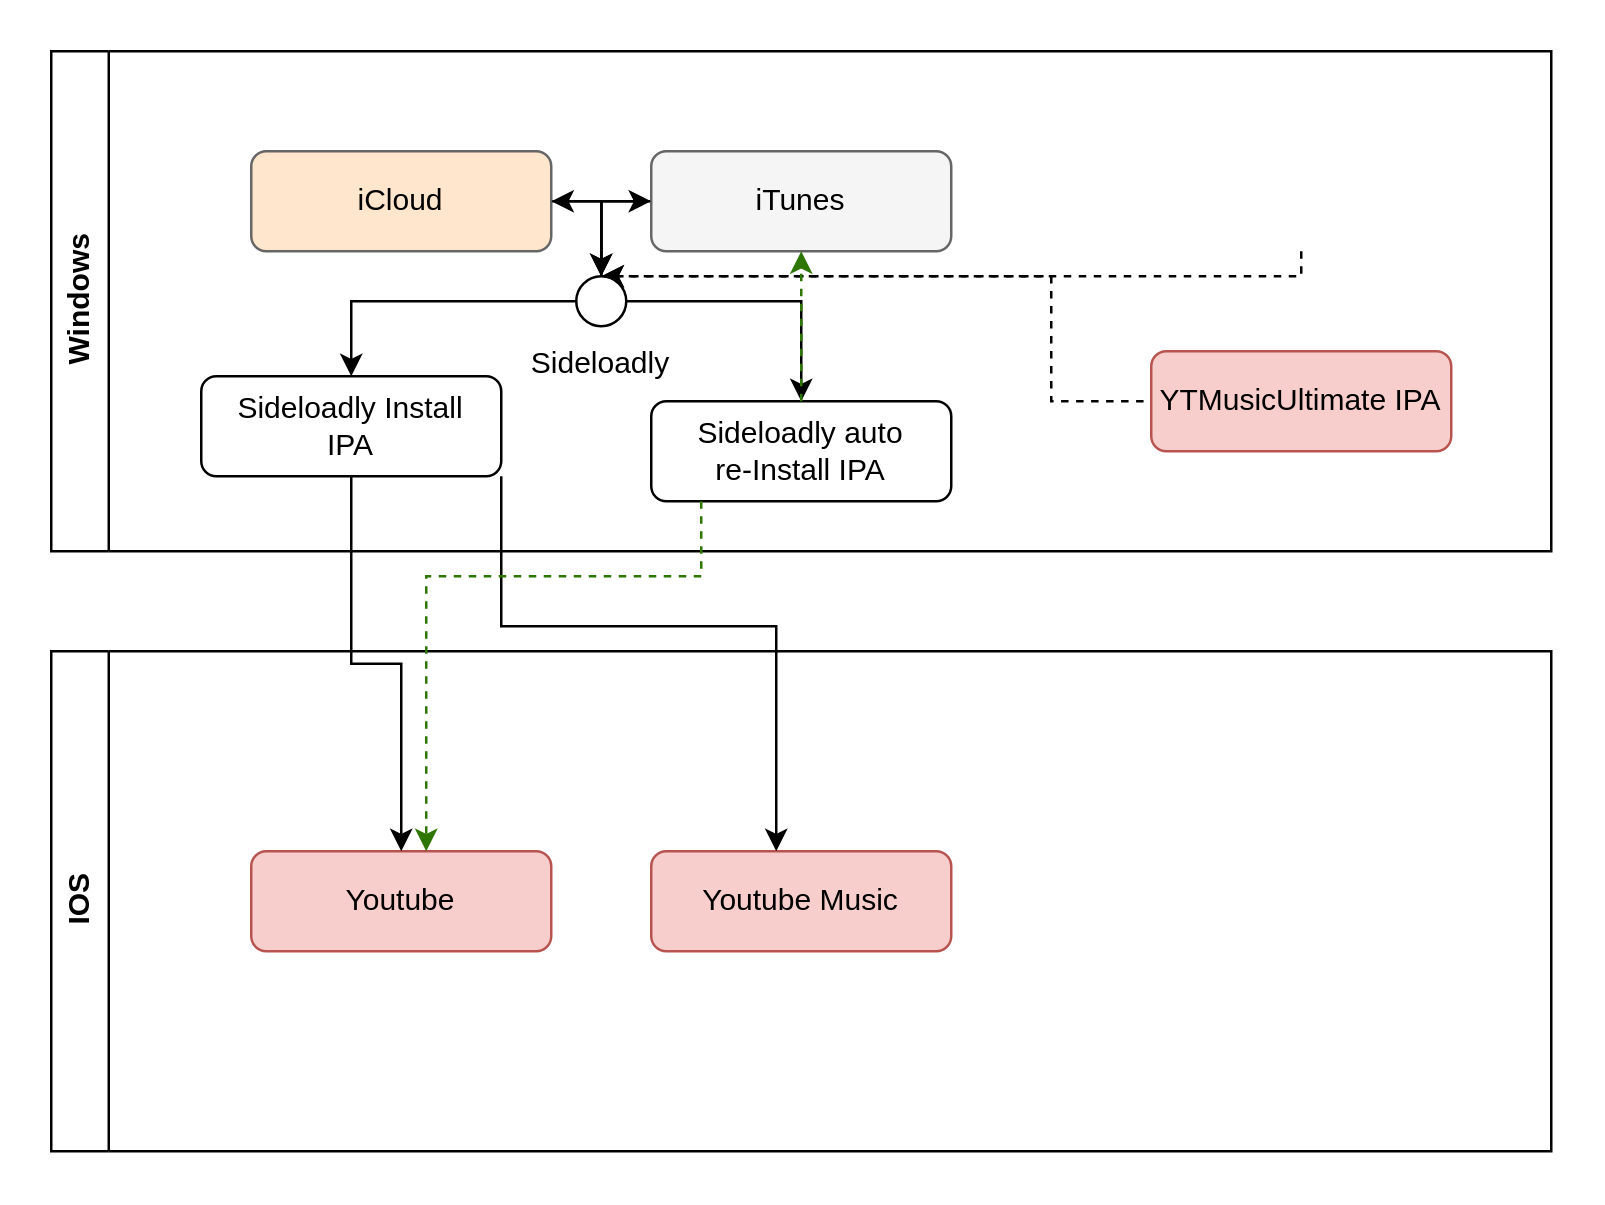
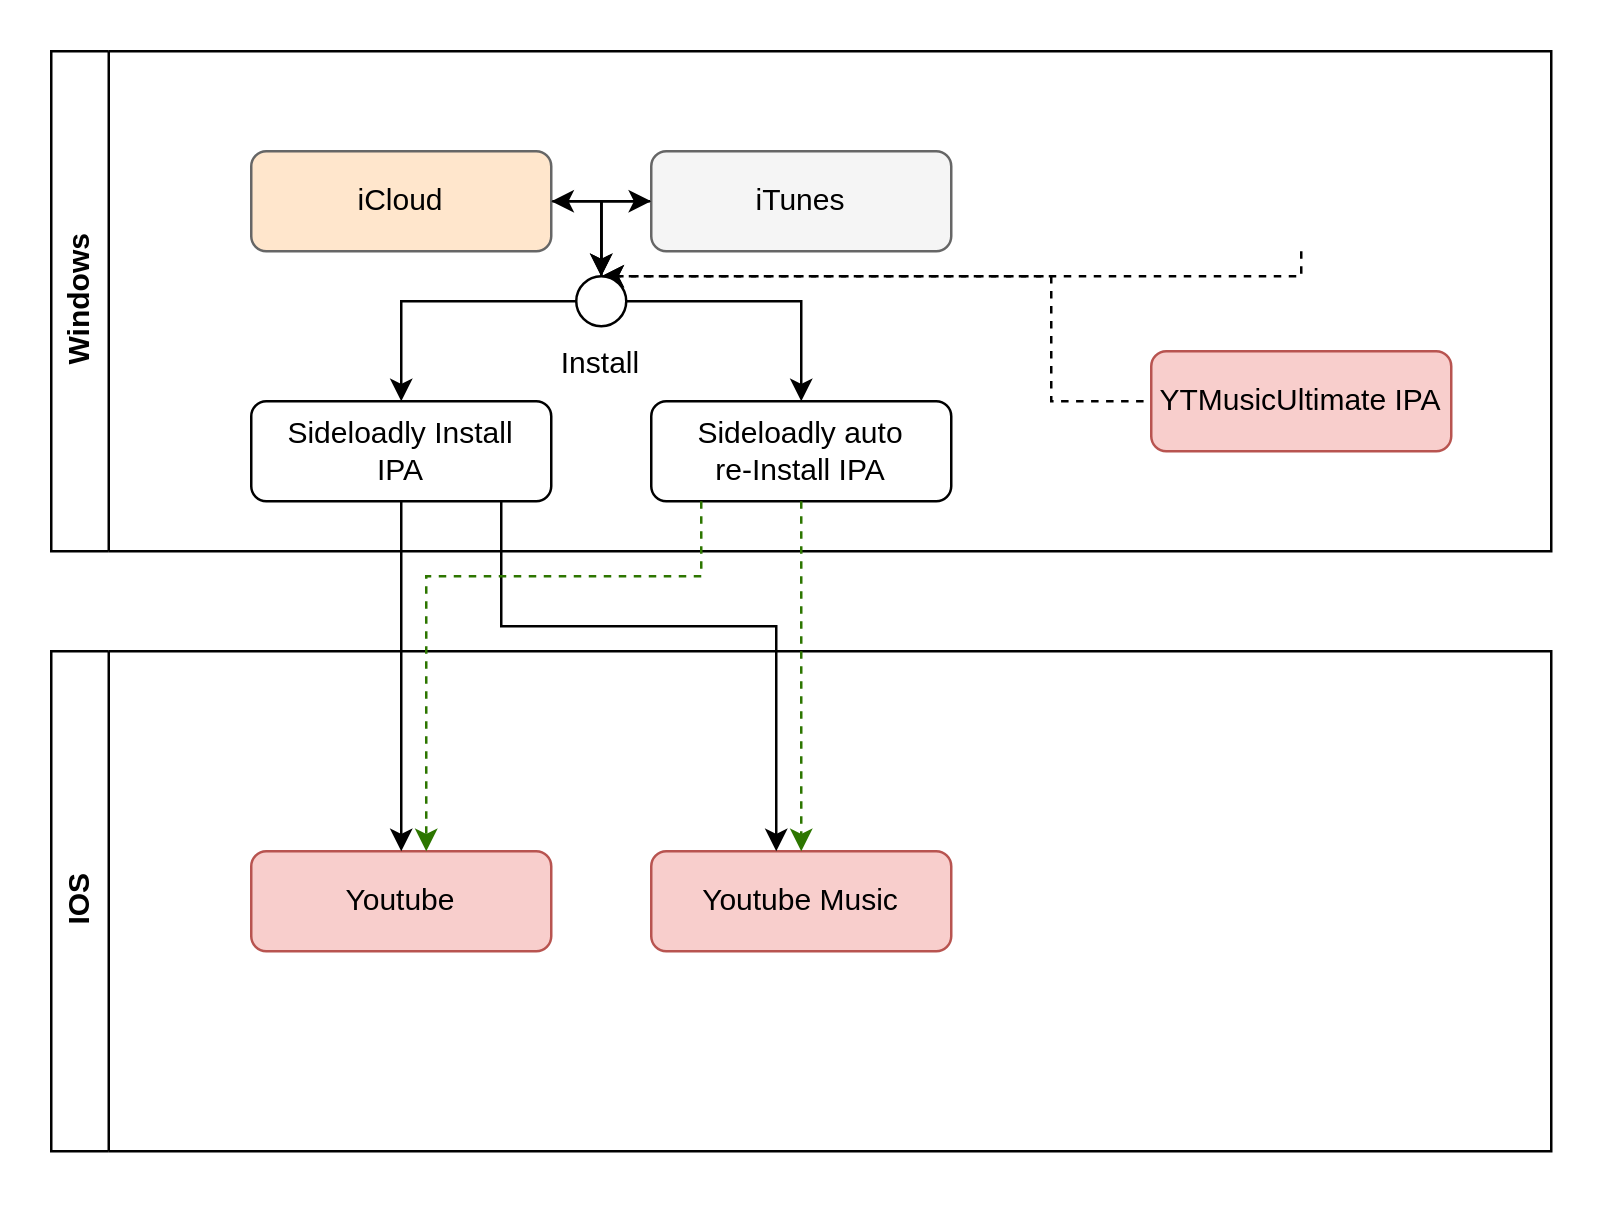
edge "Sideloadly auto re-Install IPA" -> "iTunes": now "Sideloadly auto re-Install IPA" -> "Youtube Music"
node "Sideloadly": label "Sideloadly" -> "Install"
node "Sideloadly Install IPA": moved (351, 426) -> (401, 451)
